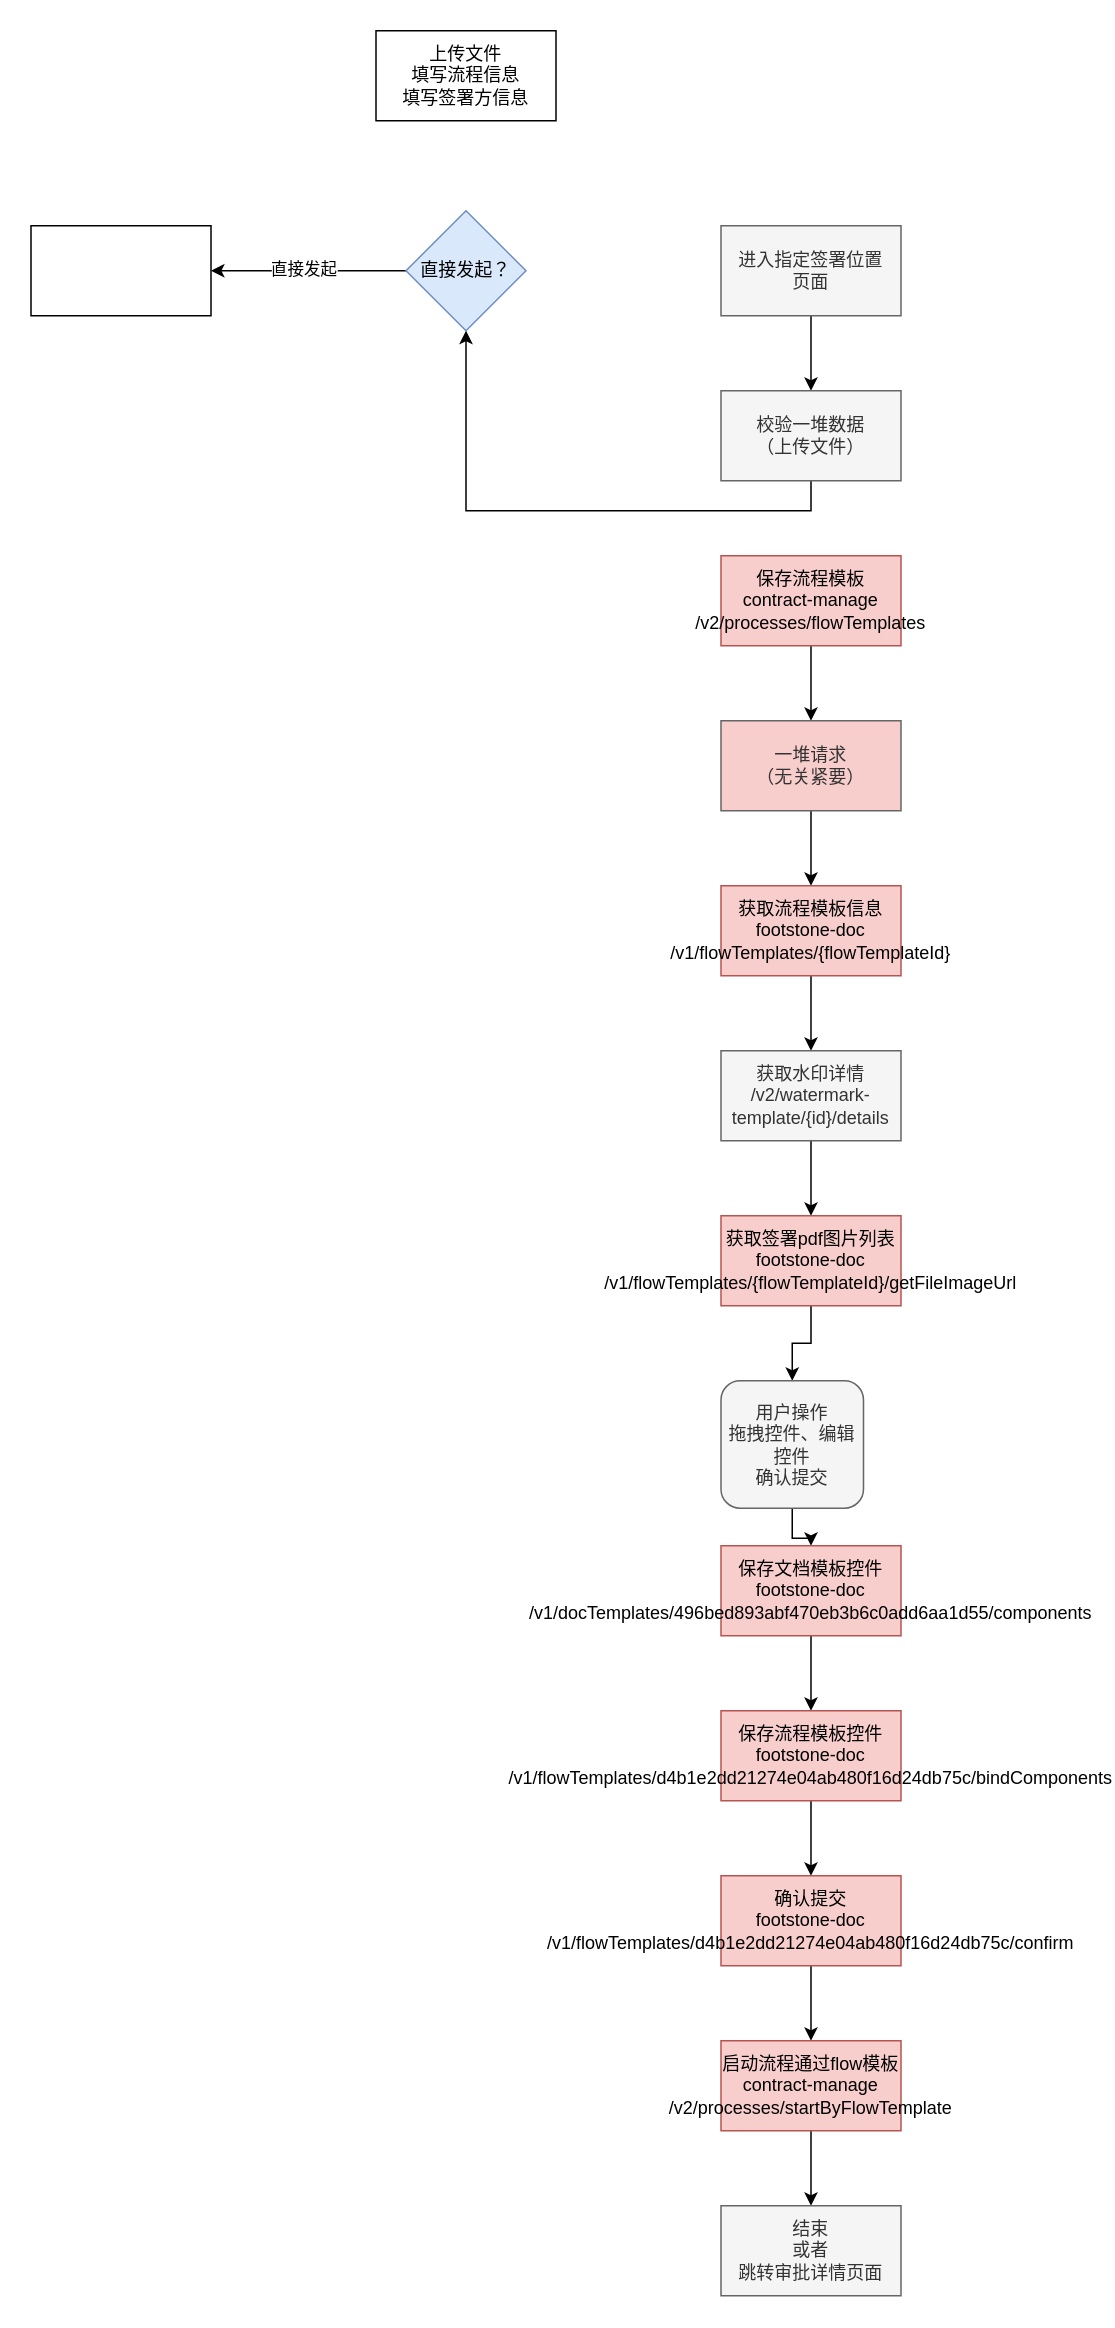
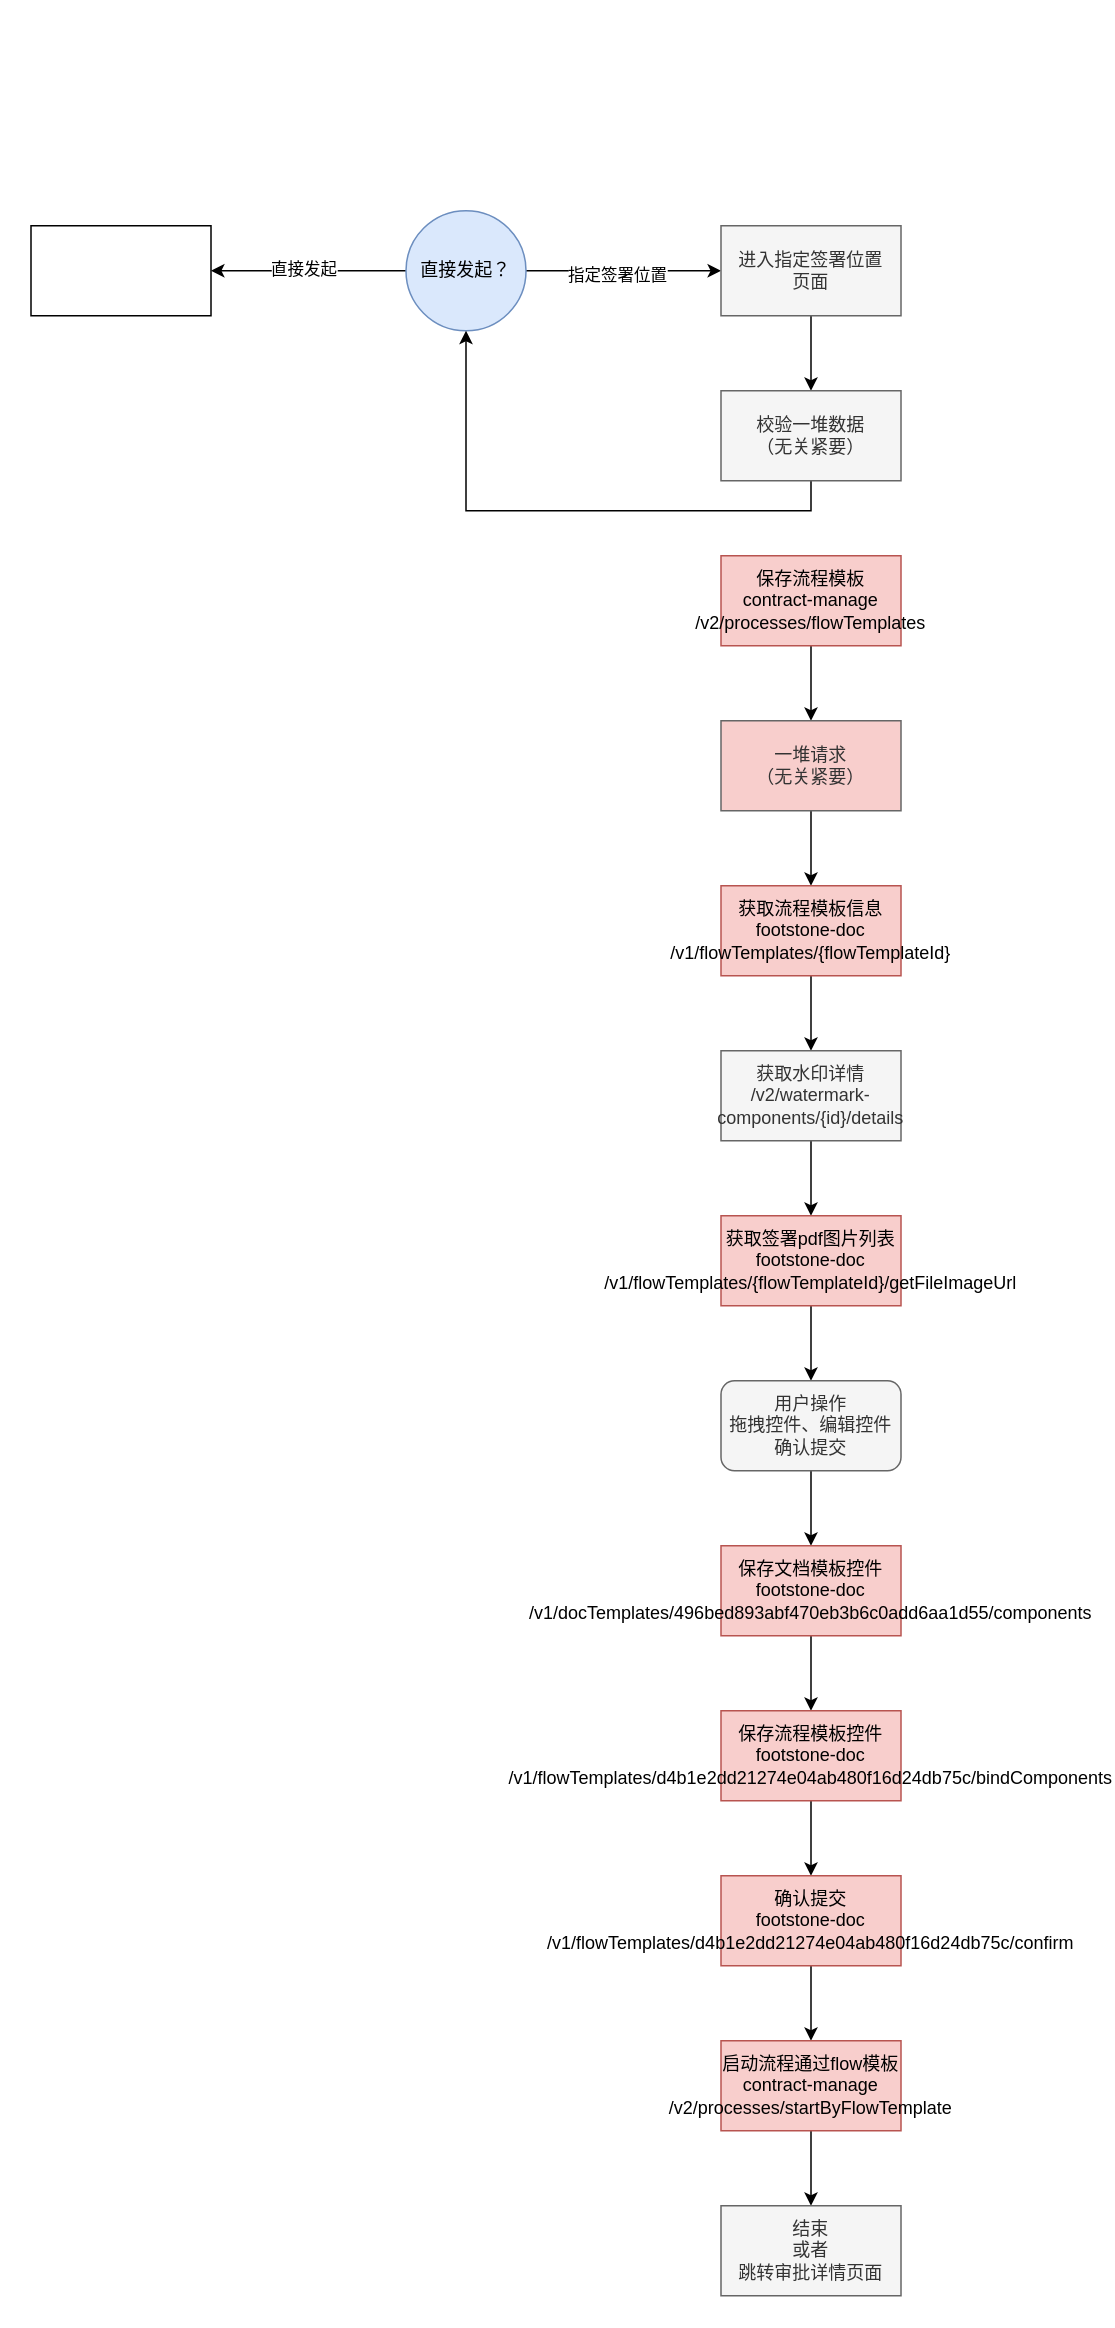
node "上传文件 填写流程信息 填写签署方信息": removed
node "直接发起？": shape diamond -> ellipse
edge "直接发起？" -> "进入指定签署位置 页面": added, label "指定签署位置"
node "校验一堆数据 （上传文件）": label "校验一堆数据 （上传文件）" -> "校验一堆数据 （无关紧要）"
node "获取水印详情 /v2/watermark-template/{id}/details": label "获取水印详情 /v2/watermark-template/{id}/details" -> "获取水印详情 /v2/watermark-components/{id}/details"
node "用户操作 拖拽控件、编辑控件 确认提交": size 143x128 -> 180x90
